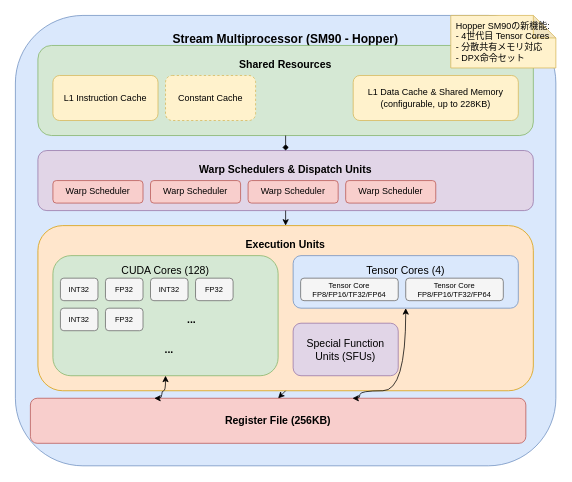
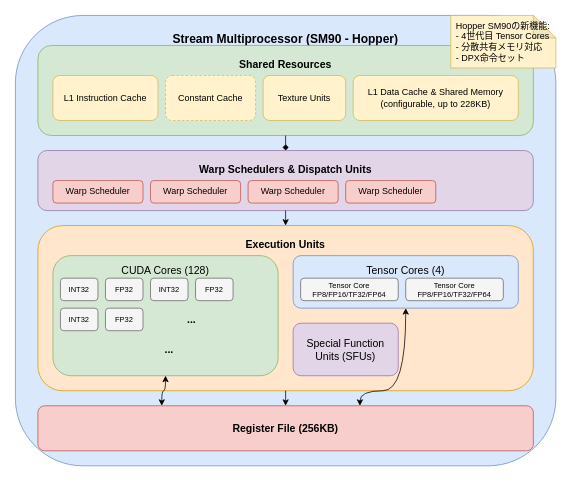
node "Texture Units": added
node "Register File (256KB)": moved (278, 420) -> (285, 428)
